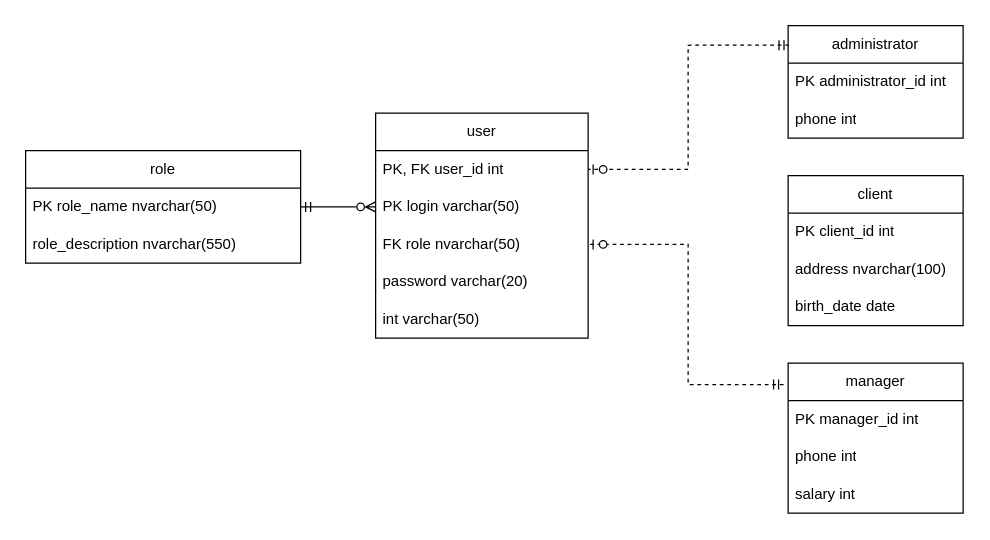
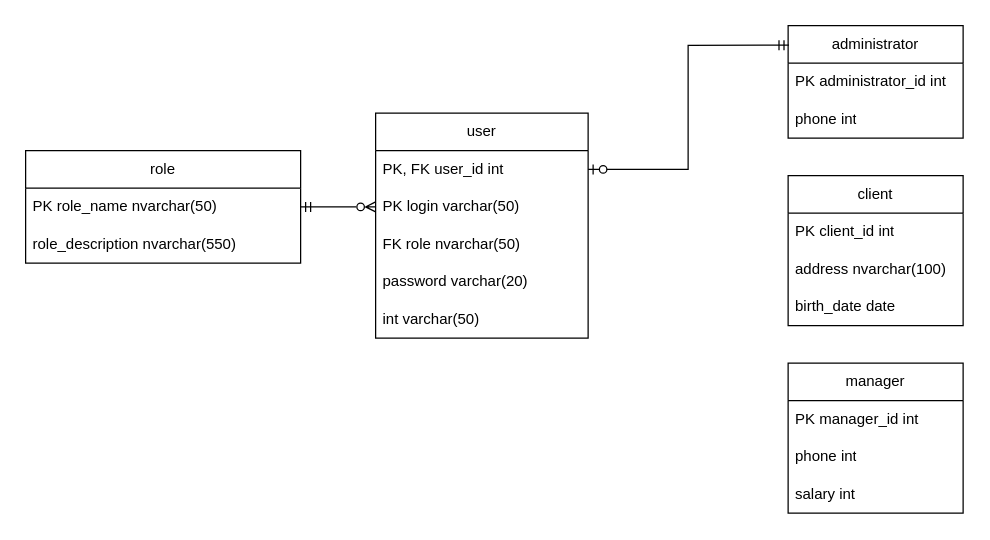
edge "administrator" -- "PK, FK user_id int": style dashed -> solid
edge "FK role nvarchar(50)" -- "manager": removed
